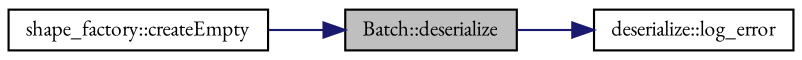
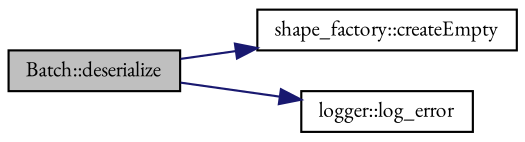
edge "shape_factory::createEmpty" -> "Batch::deserialize": reversed
node "deserialize::log_error": label "deserialize::log_error" -> "logger::log_error"
